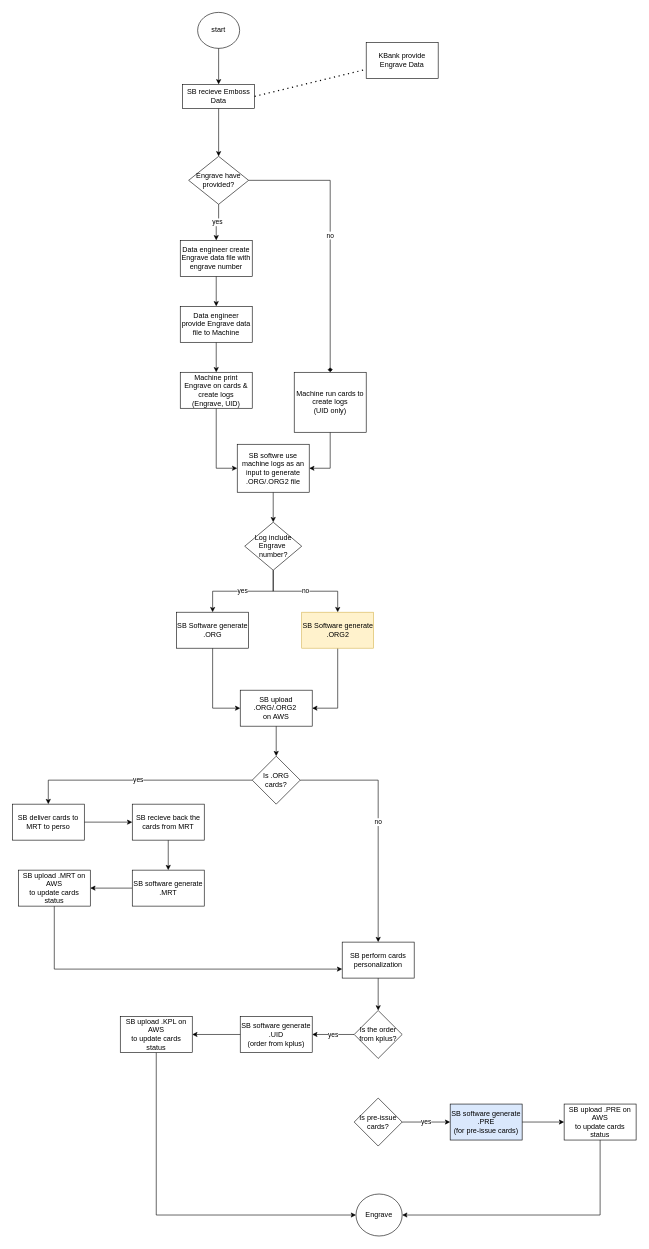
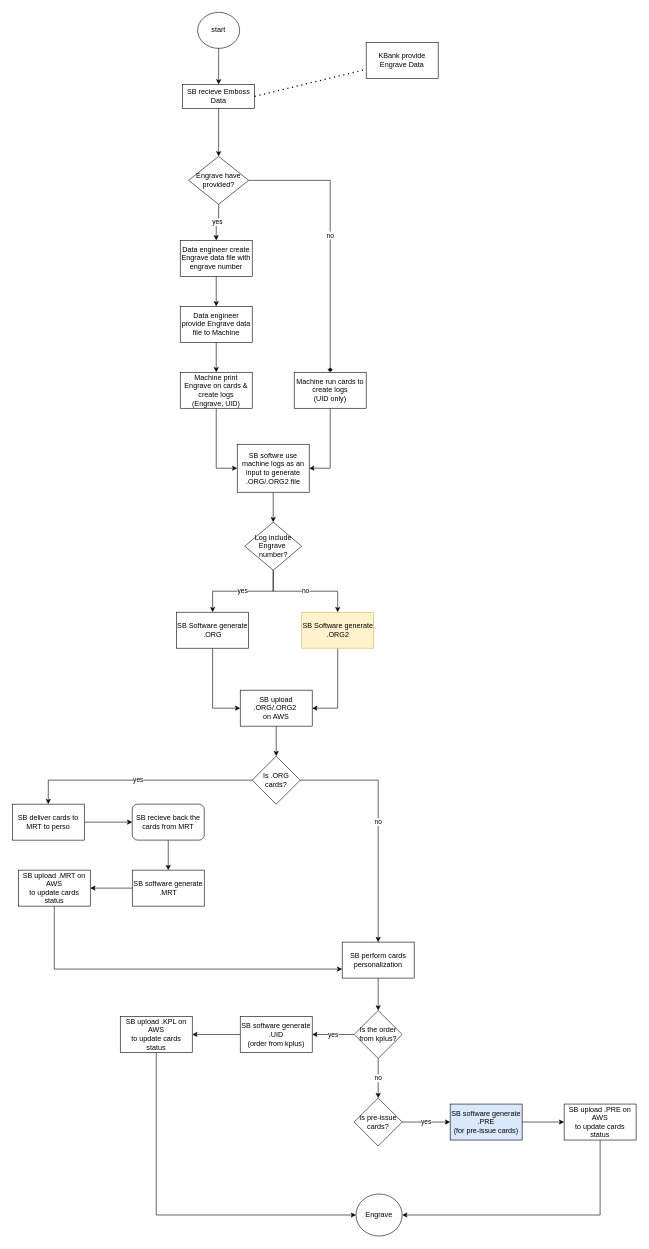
node "Machine run cards to create logs (UID only)": size 72x60 -> 72x36
node "SB recieve back the cards from MRT": shape rectangle -> rounded rectangle
edge "Is the order from kplus?" -> "Is pre-issue cards?": added, label "no"
